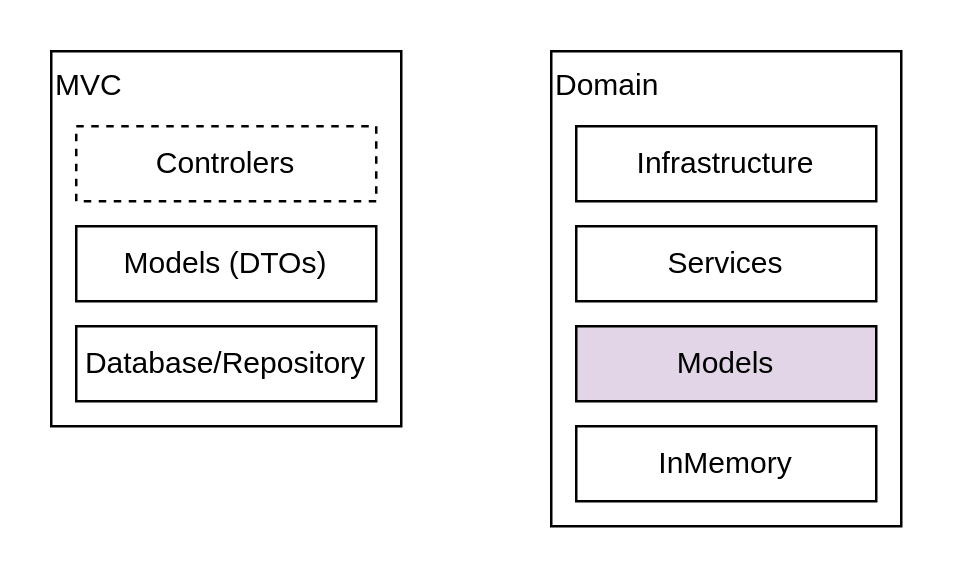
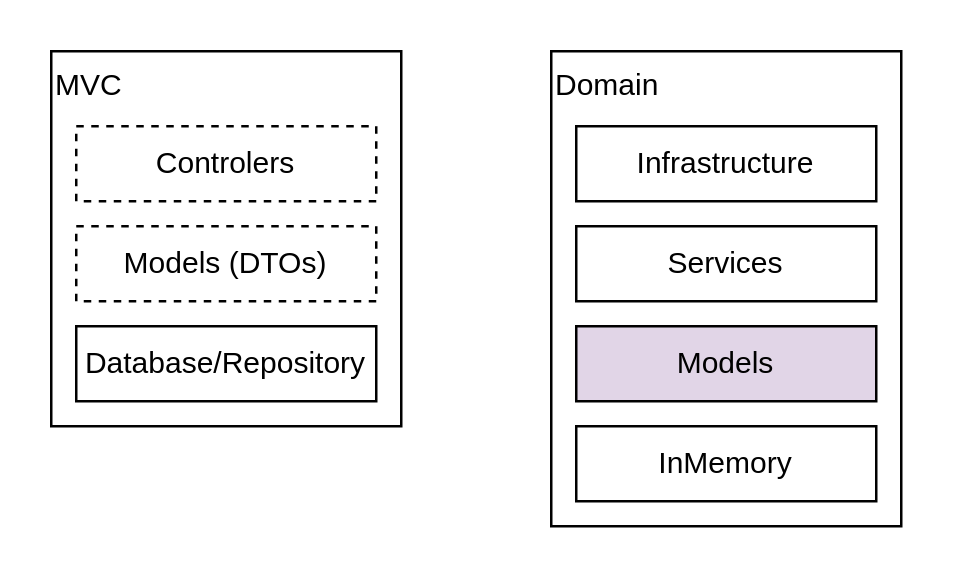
node "Models (DTOs)": style solid -> dashed
